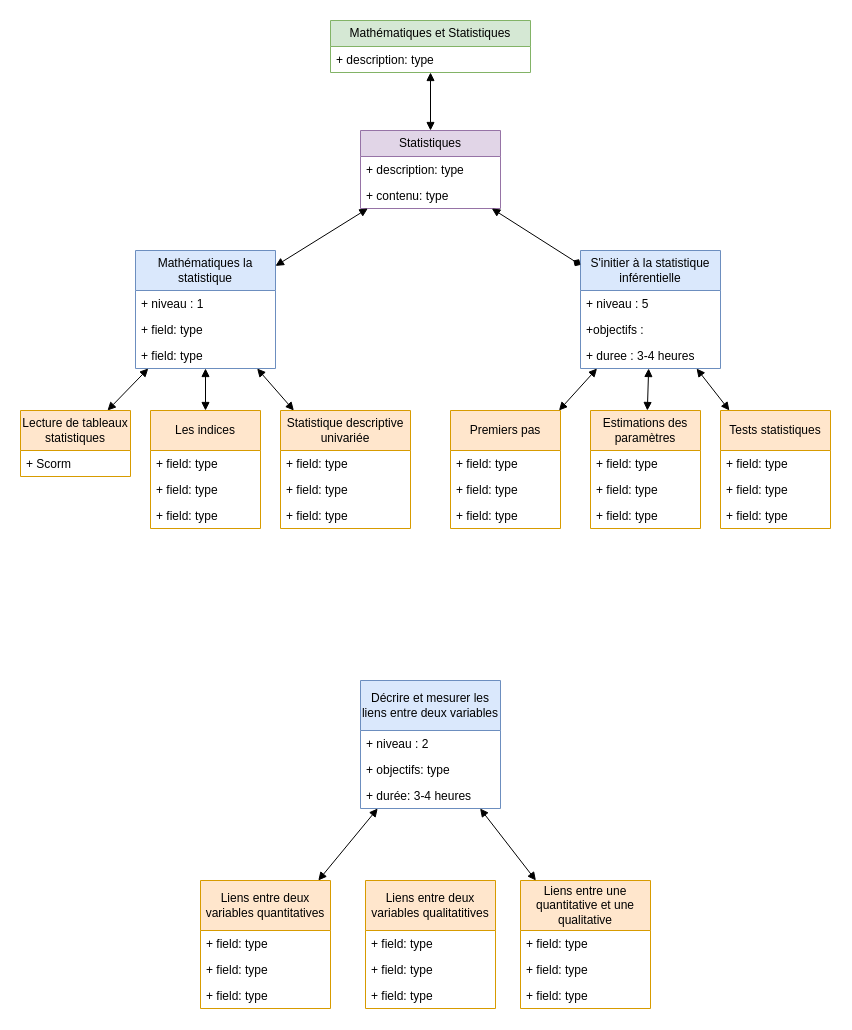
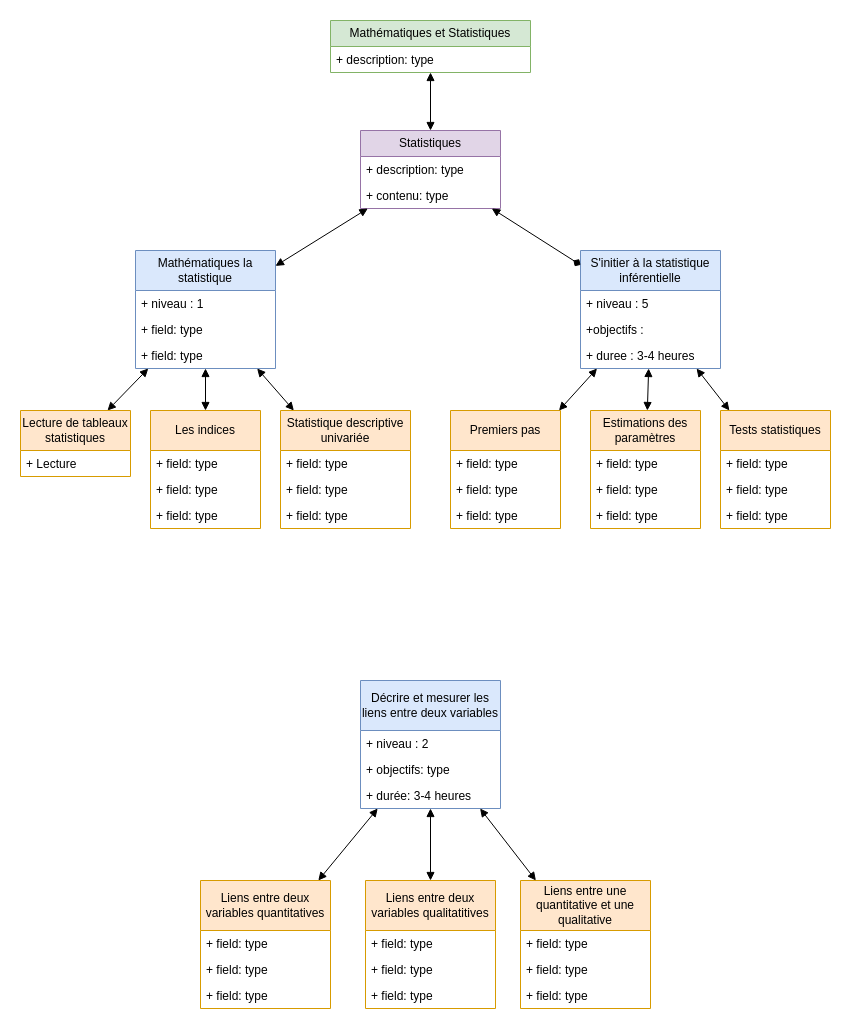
node "+ Scorm": label "+ Scorm" -> "+ Lecture"
edge "Décrire et mesurer les liens entre deux variables" -- "Liens entre deux variables qualitatitives": added
